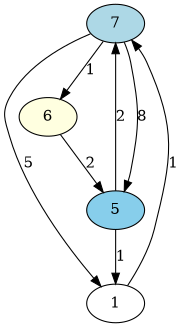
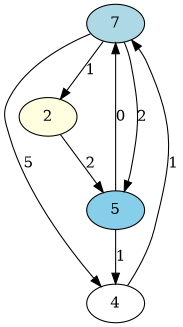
node "6": label "6" -> "2"
edge "5" -> "7": label "2" -> "0"
edge "7" -> "5": label "8" -> "2"
node "1": label "1" -> "4"
